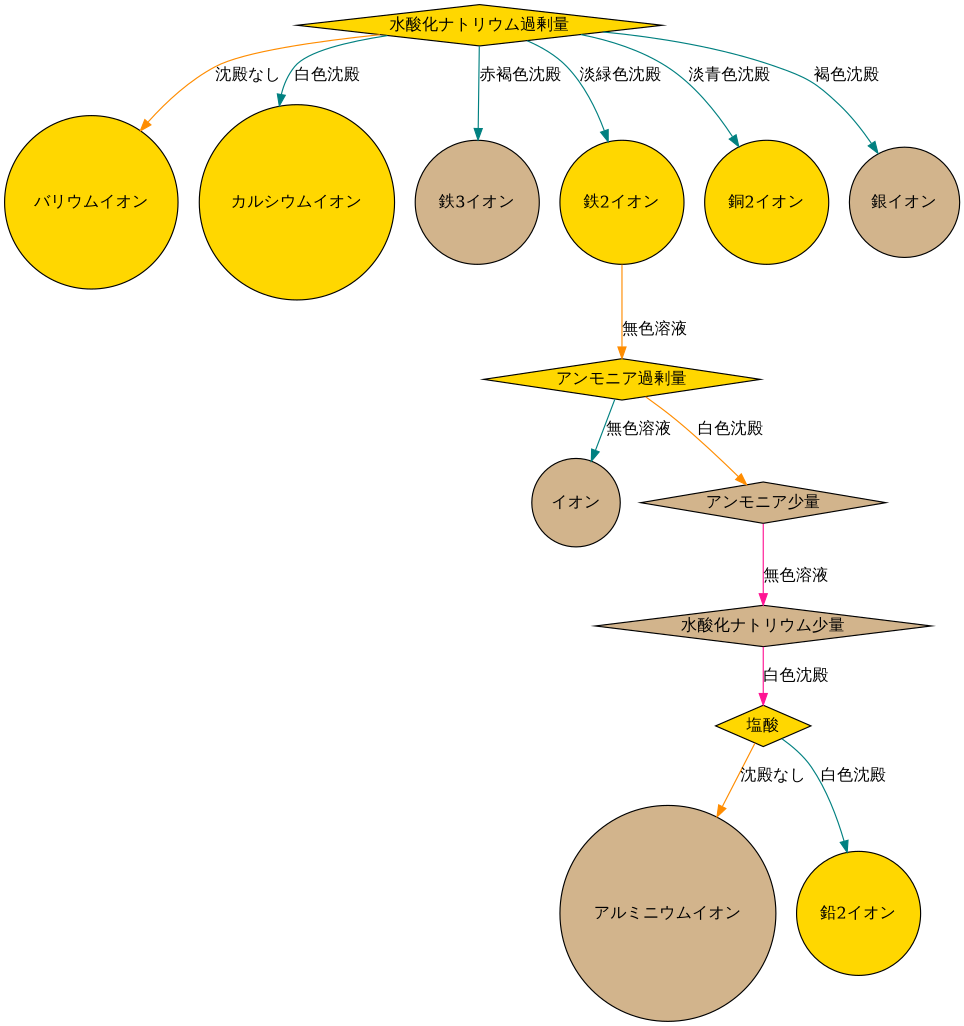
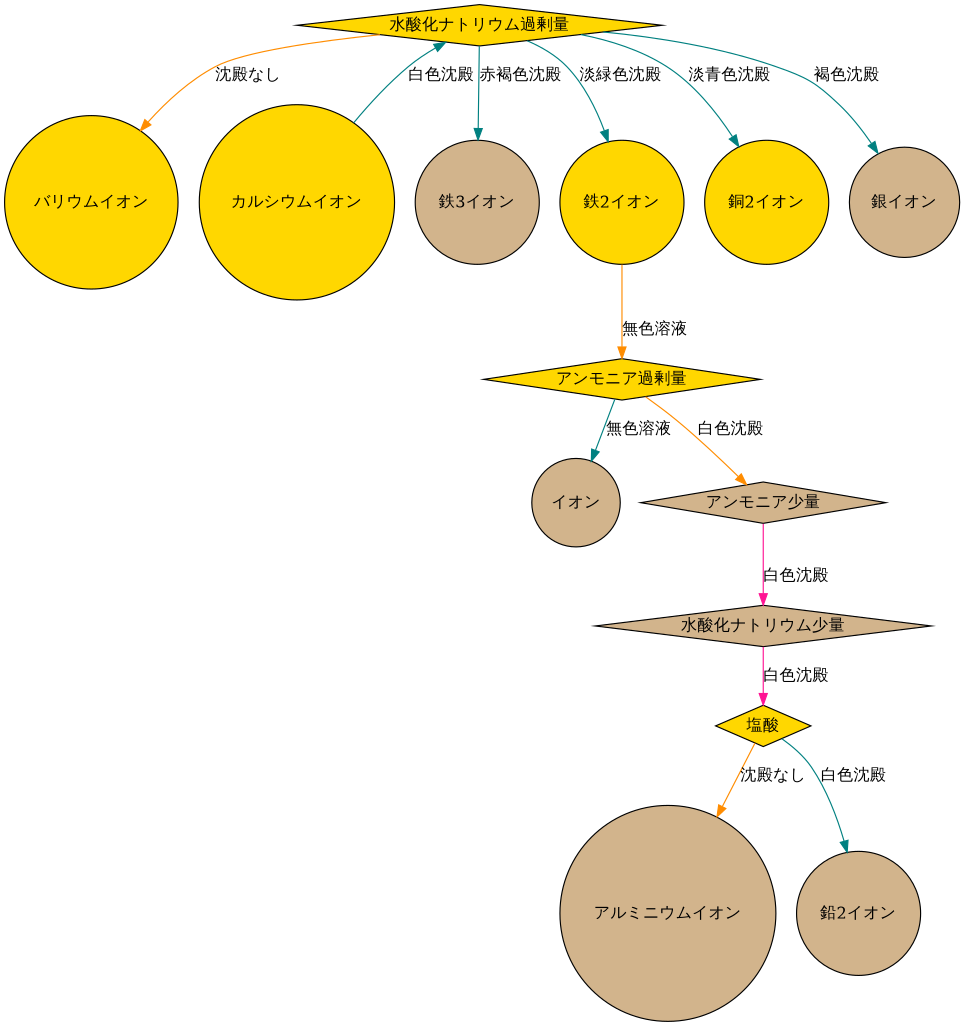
edge "水酸化ナトリウム過剰量" -> "カルシウムイオン": reversed
edge "アンモニア少量" -> "水酸化ナトリウム少量": label "無色溶液" -> "白色沈殿"
node "鉛2イオン": fillcolor gold -> tan
